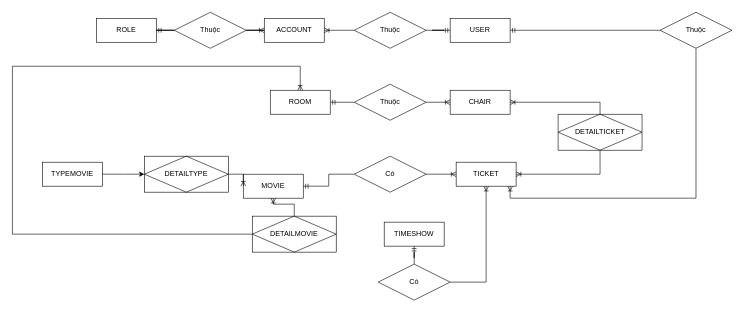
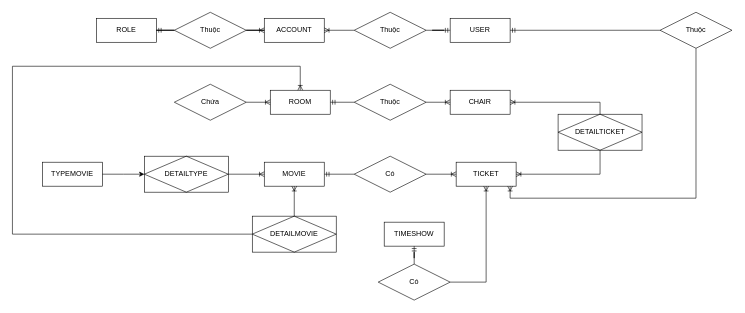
node "Chứa": added
edge "Chứa" -> "ROOM": added
node "MOVIE": moved (273, 186) -> (294, 174)
